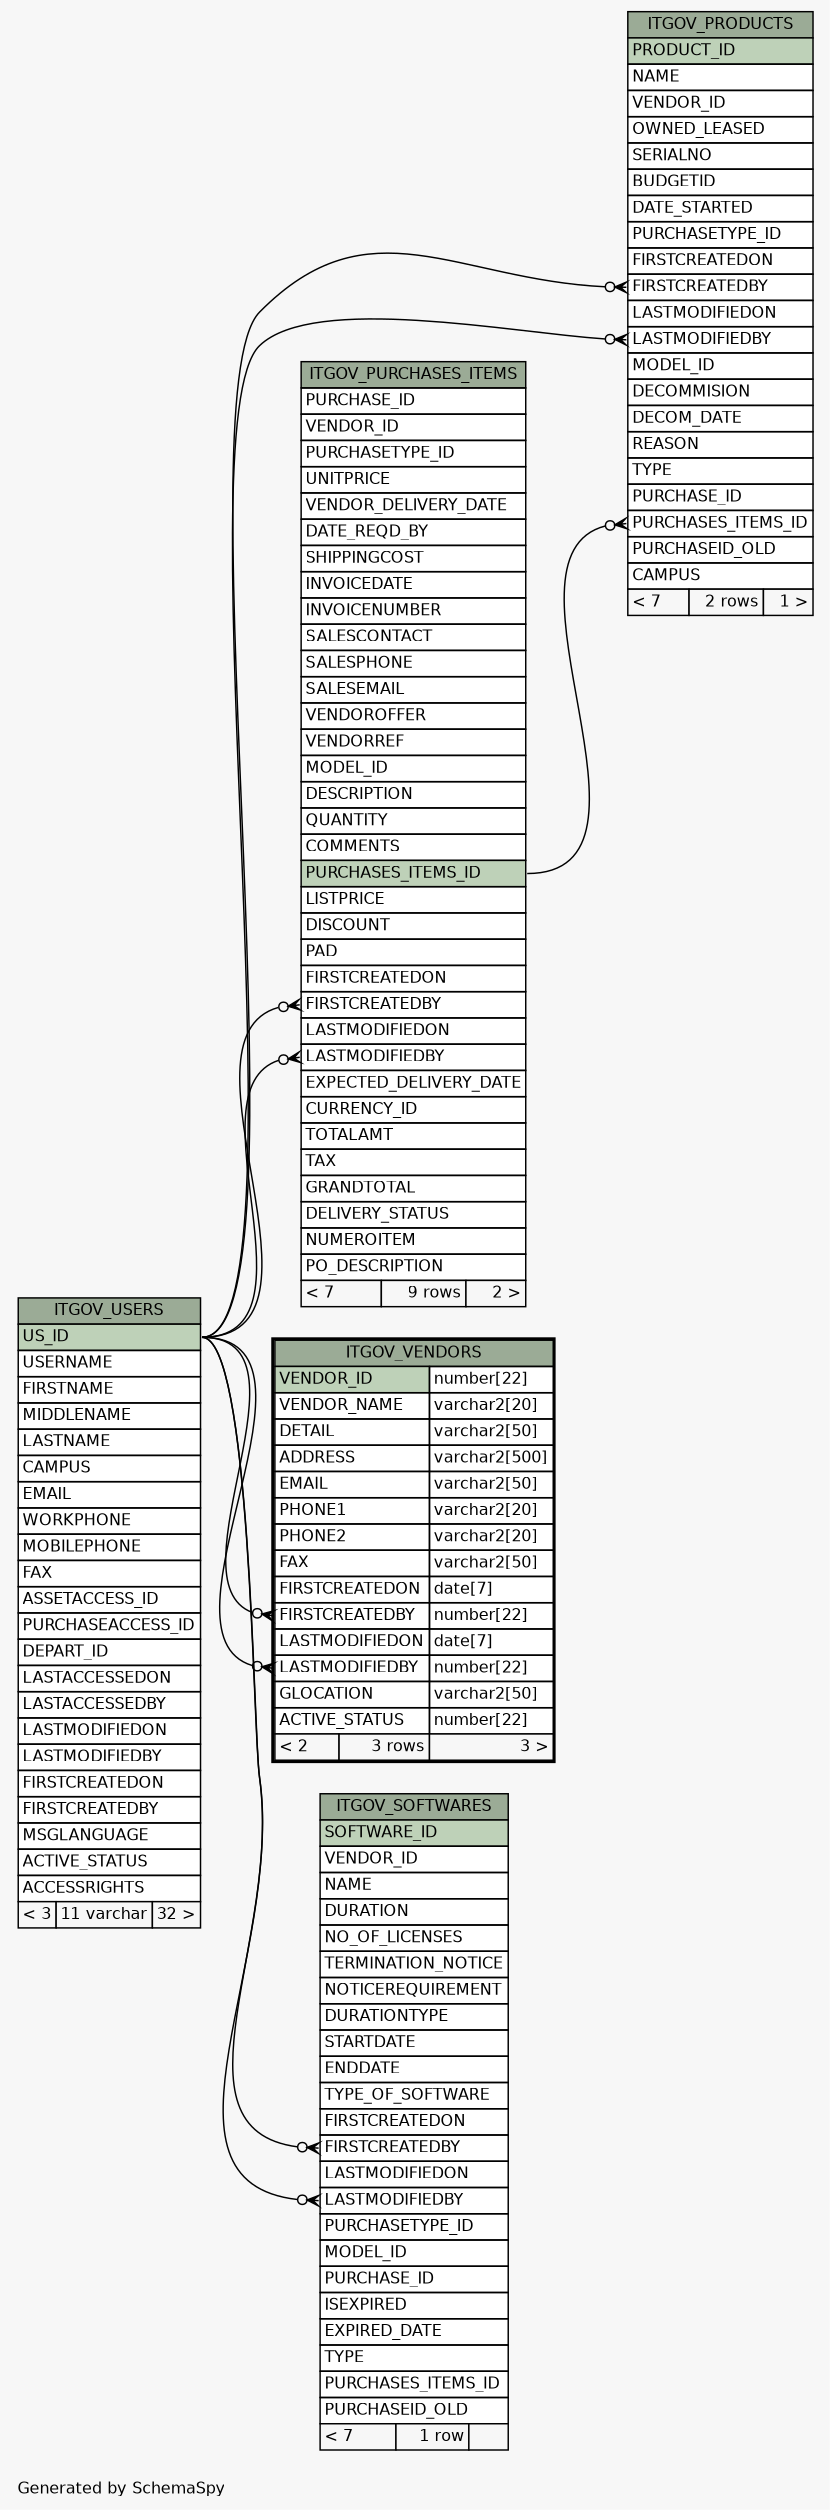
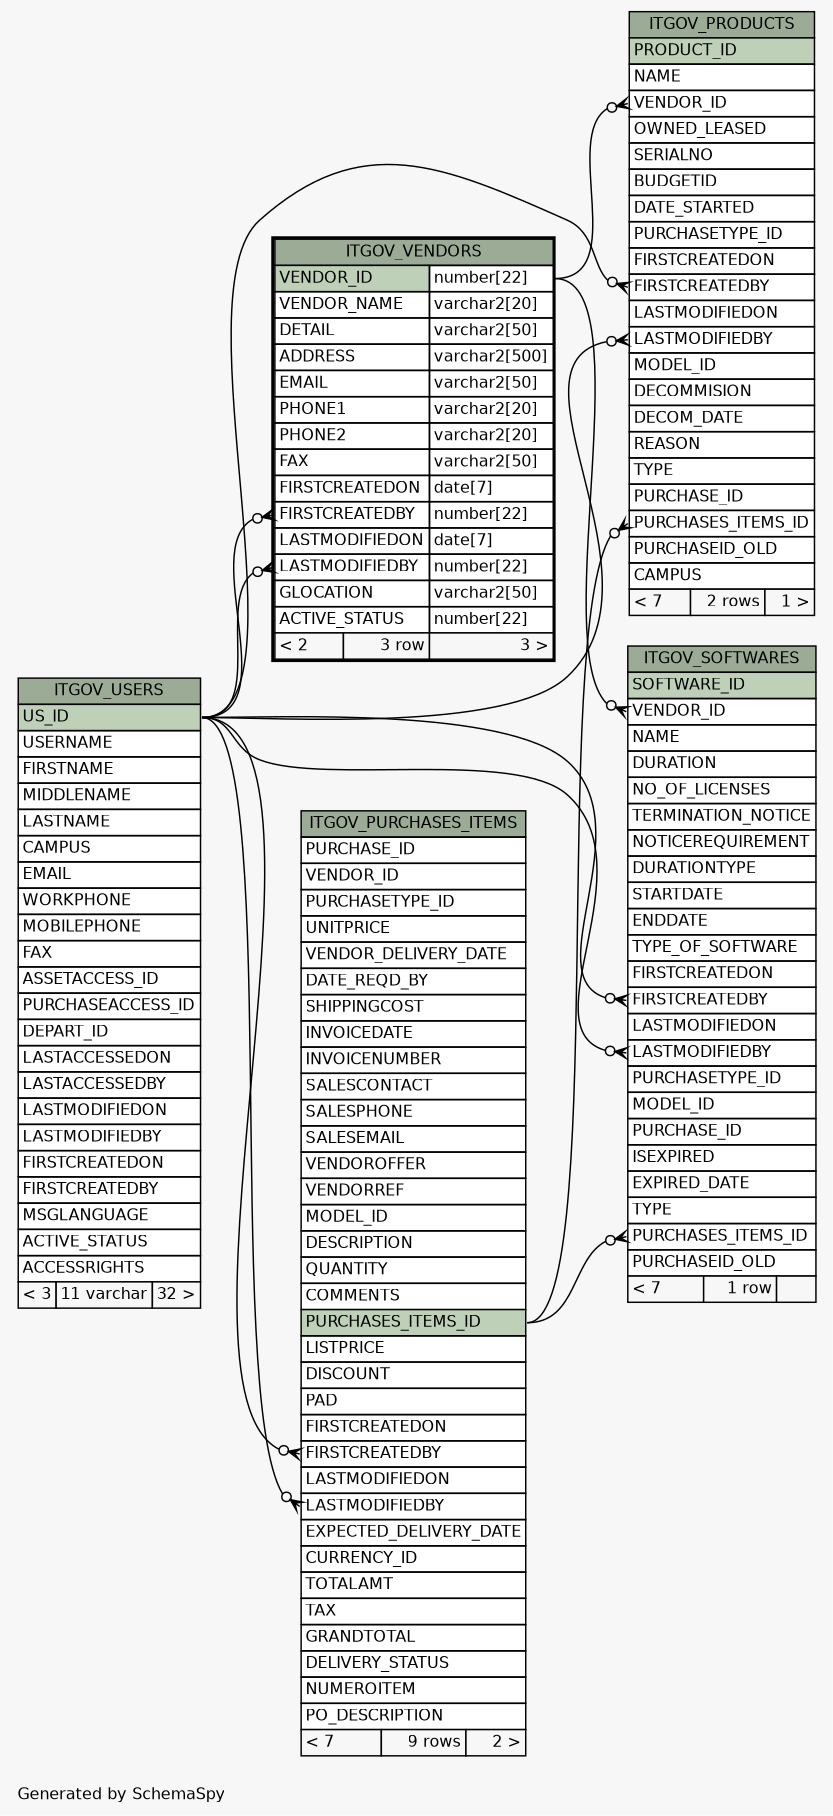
edge "ITGOV_VENDORS" -> "ITGOV_PRODUCTS": added
edge "ITGOV_VENDORS" -> "ITGOV_SOFTWARES": added
edge "ITGOV_PURCHASES_ITEMS" -> "ITGOV_SOFTWARES": added
node "ITGOV_VENDORS": text "3 rows" -> "3 row"
